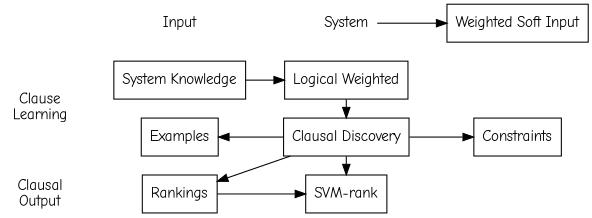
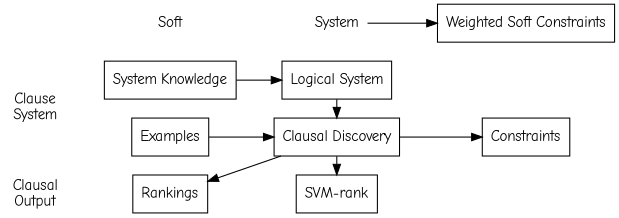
node "Input": label "Input" -> "Soft"
node "Weighted Soft Input": label "Weighted Soft Input" -> "Weighted Soft Constraints"
node "Logical Weighted": label "Logical Weighted" -> "Logical System"
node "Clause Learning": label "Clause Learning" -> "Clause System"
edge "Clausal Discovery" -> "Examples": reversed
edge "Rankings" -> "SVM-rank": removed
